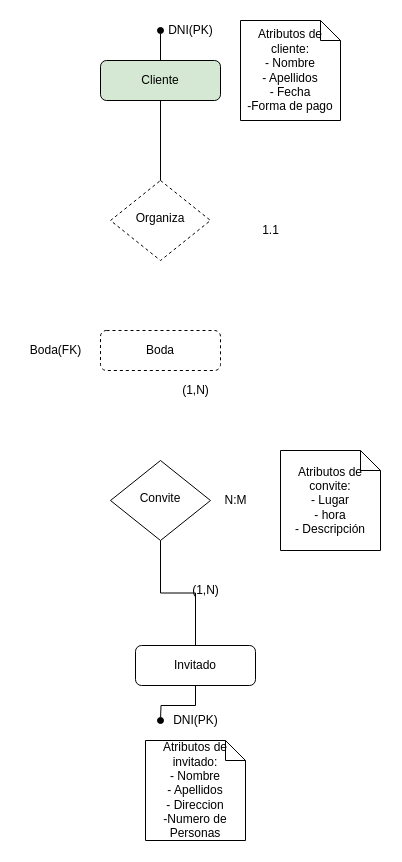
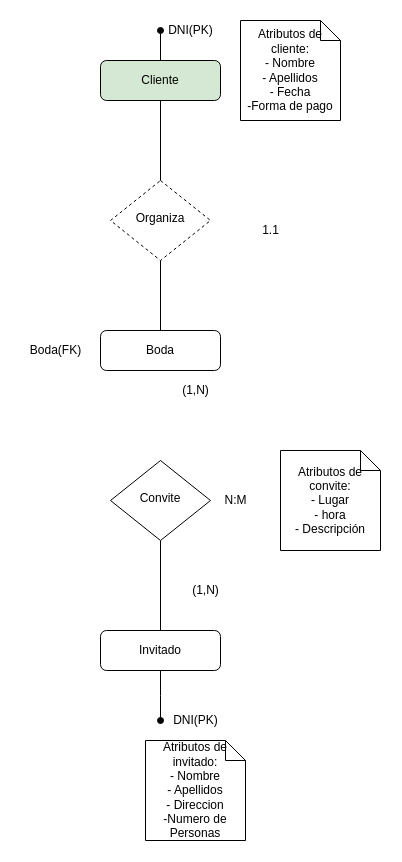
edge "Organiza" -- "Boda": added
node "Boda": style dashed -> solid
node "Invitado": moved (196, 666) -> (161, 651)
